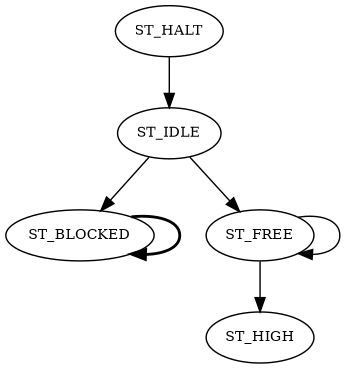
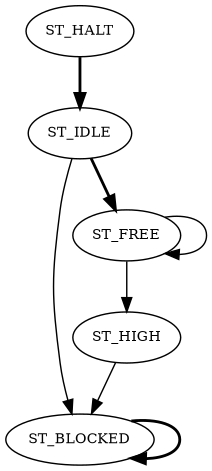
edge "ST_HALT" -> "ST_IDLE": style solid -> bold
edge "ST_IDLE" -> "ST_FREE": style solid -> bold
edge "ST_HIGH" -> "ST_BLOCKED": added
